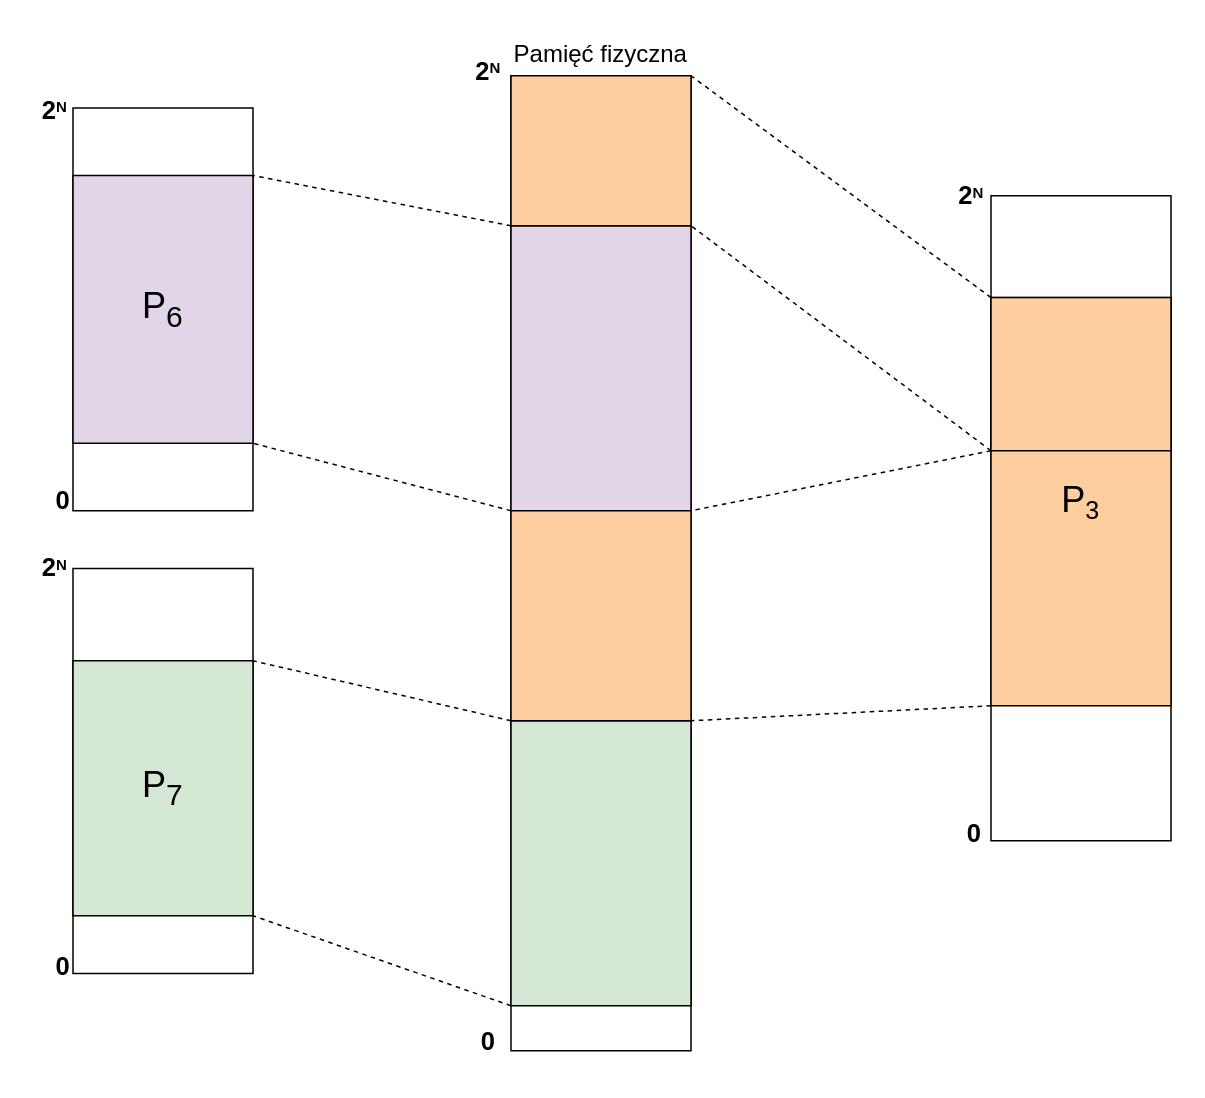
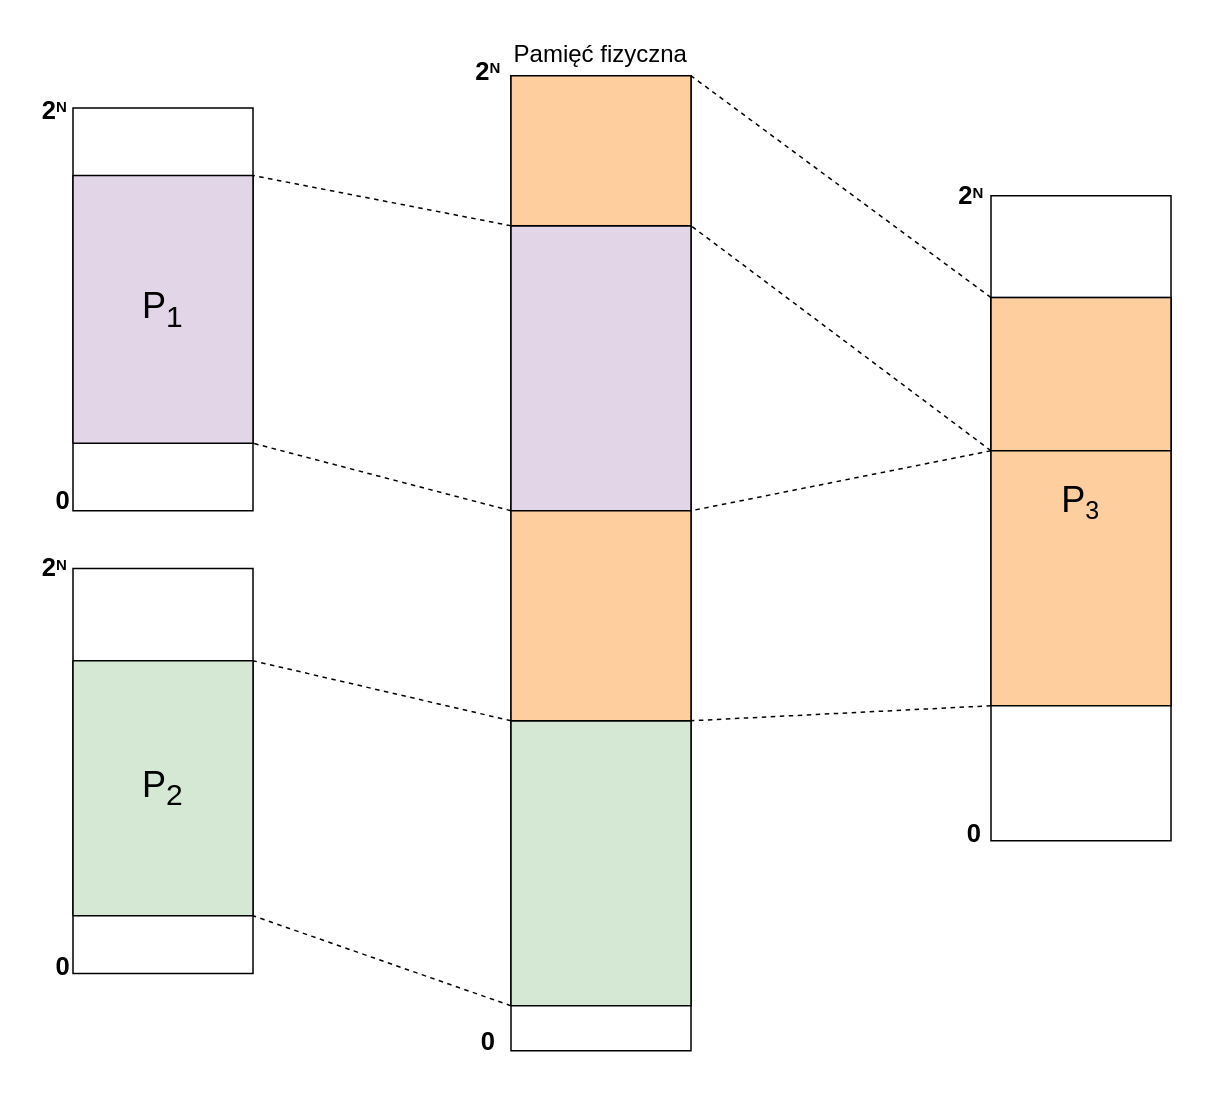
node "P6": label "P6" -> "P1"
node "P7": label "P7" -> "P2"
